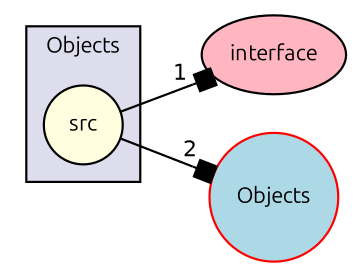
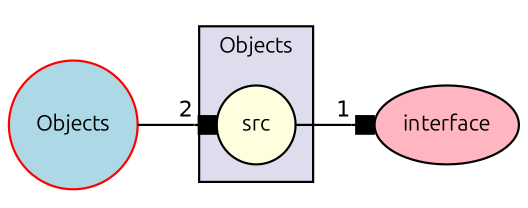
edge "src" -> "Objects": reversed
